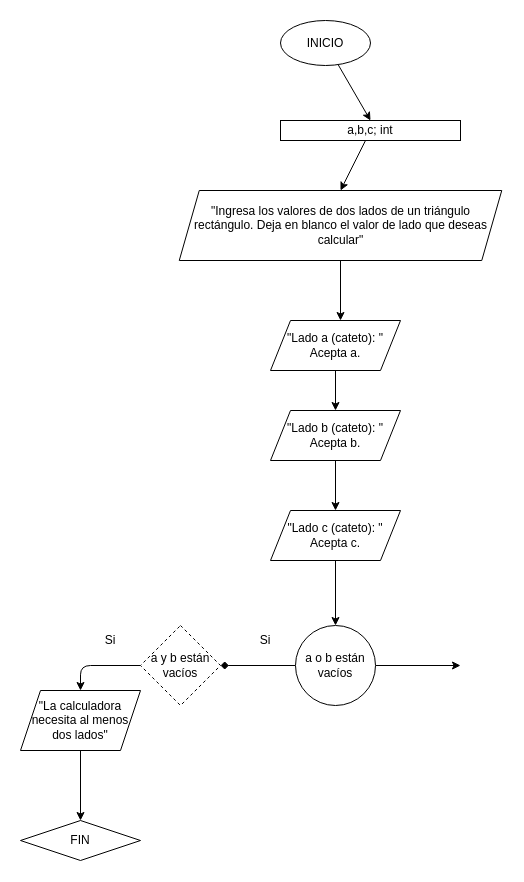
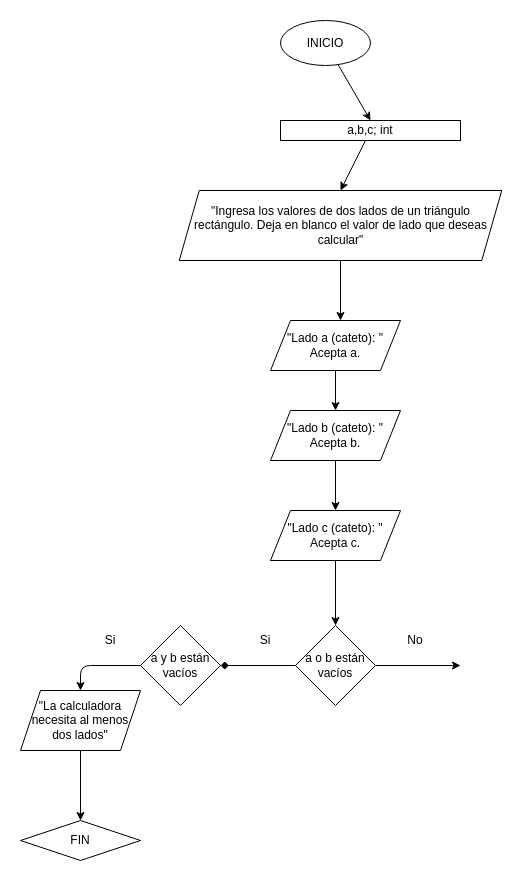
node "No": added
node "a y b están vacíos": style dashed -> solid
node "a o b están vacíos": shape ellipse -> diamond
